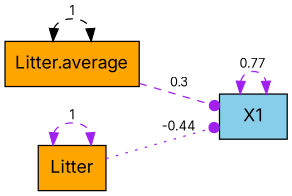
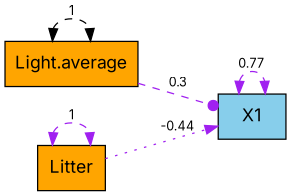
node "Litter.average": label "Litter.average" -> "Light.average"
edge "Litter" -> "X1": arrowhead dot -> normal
